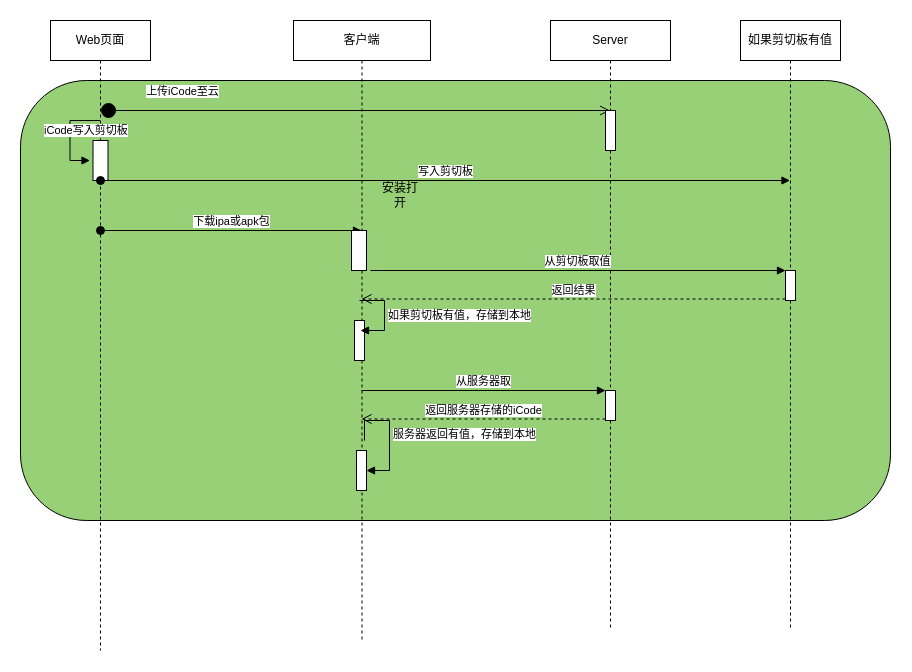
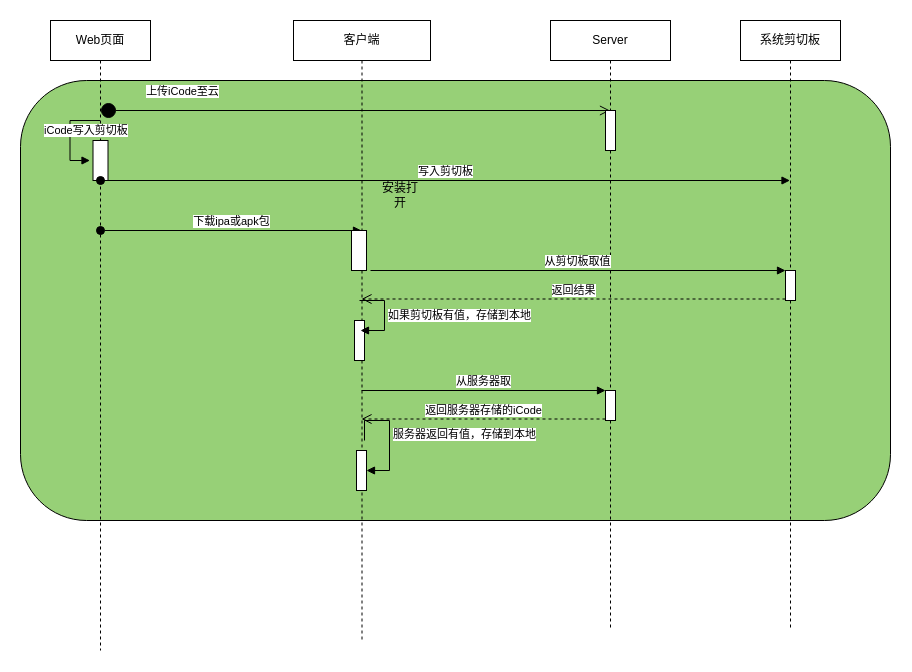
node "如果剪切板有值": label "如果剪切板有值" -> "系统剪切板"
